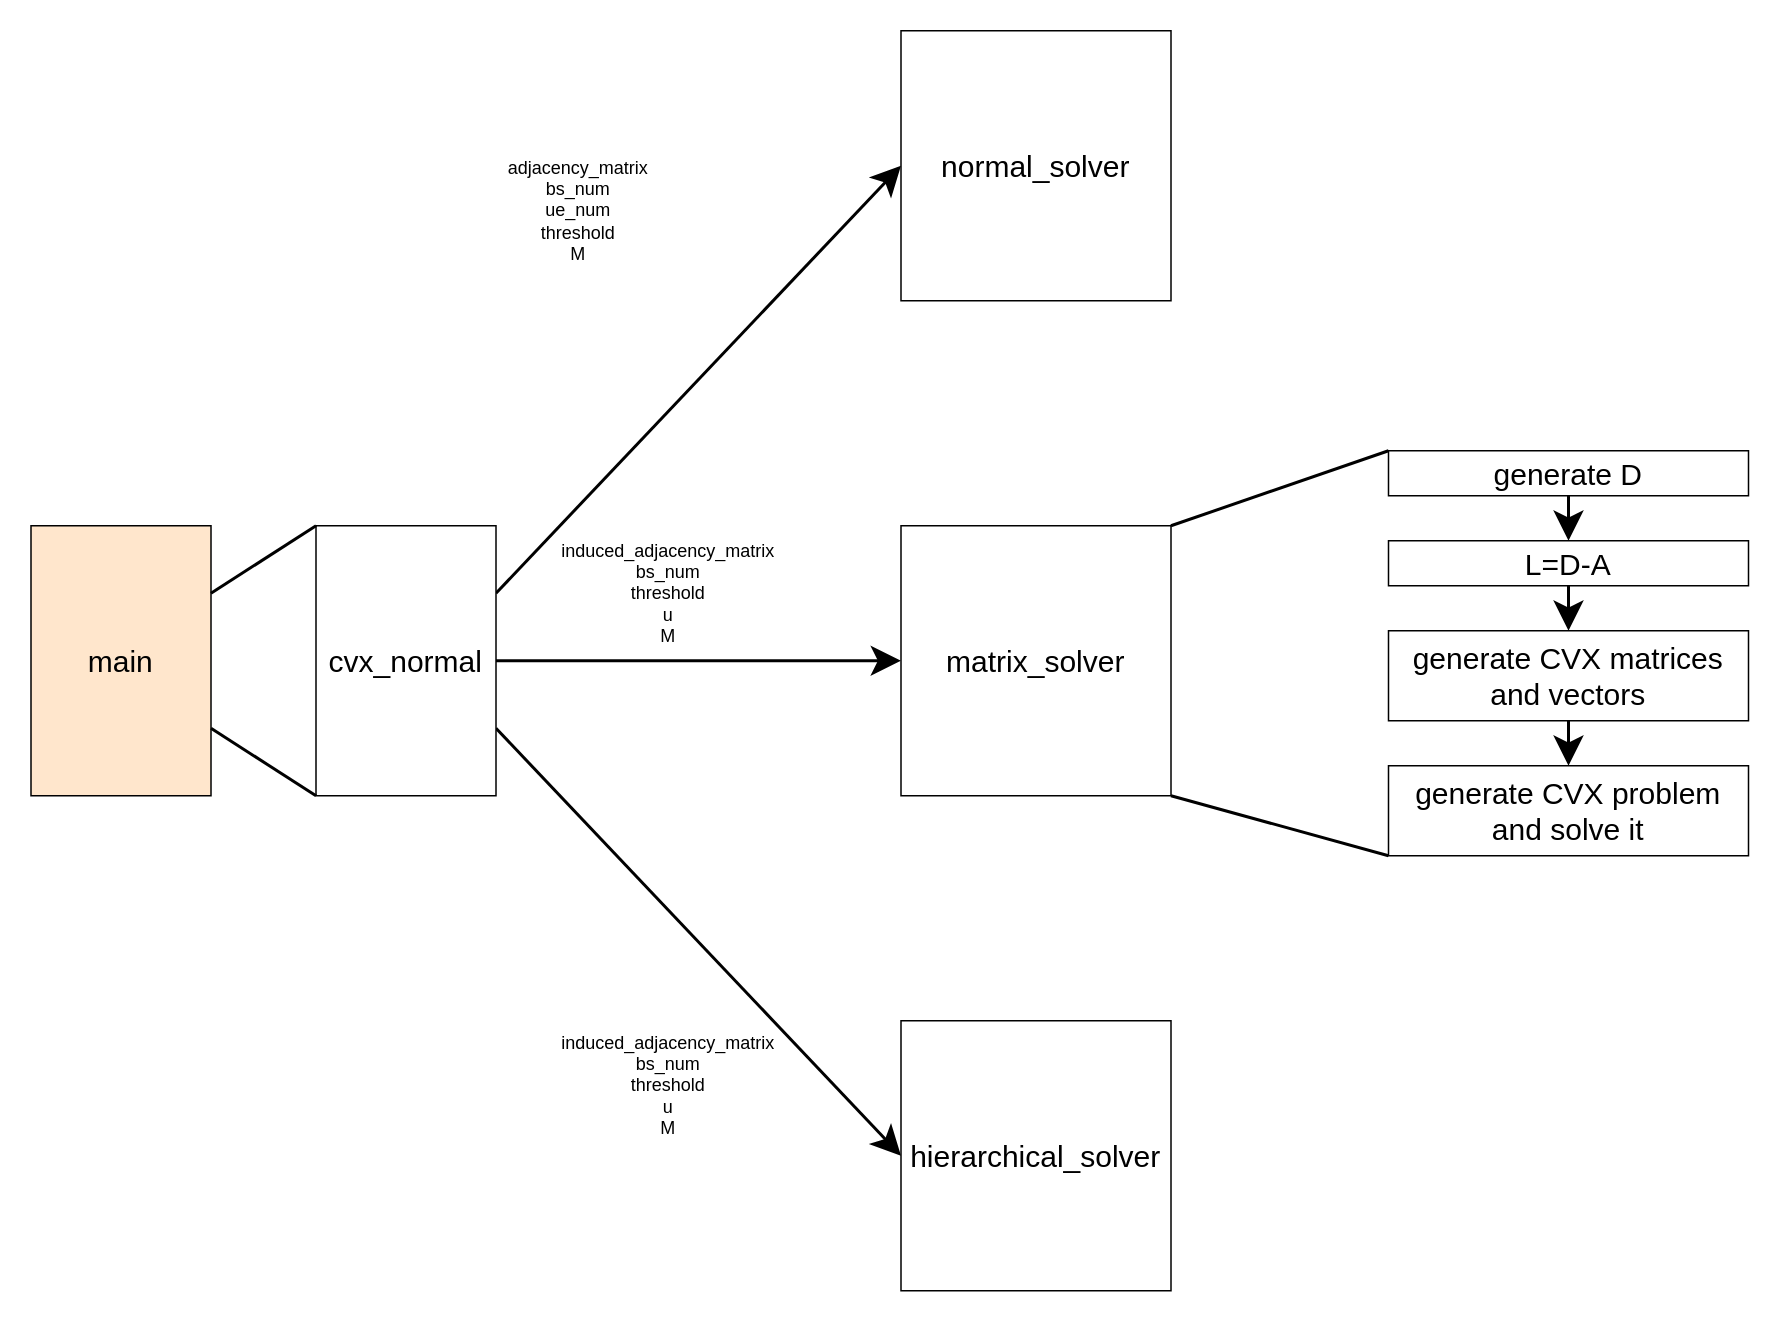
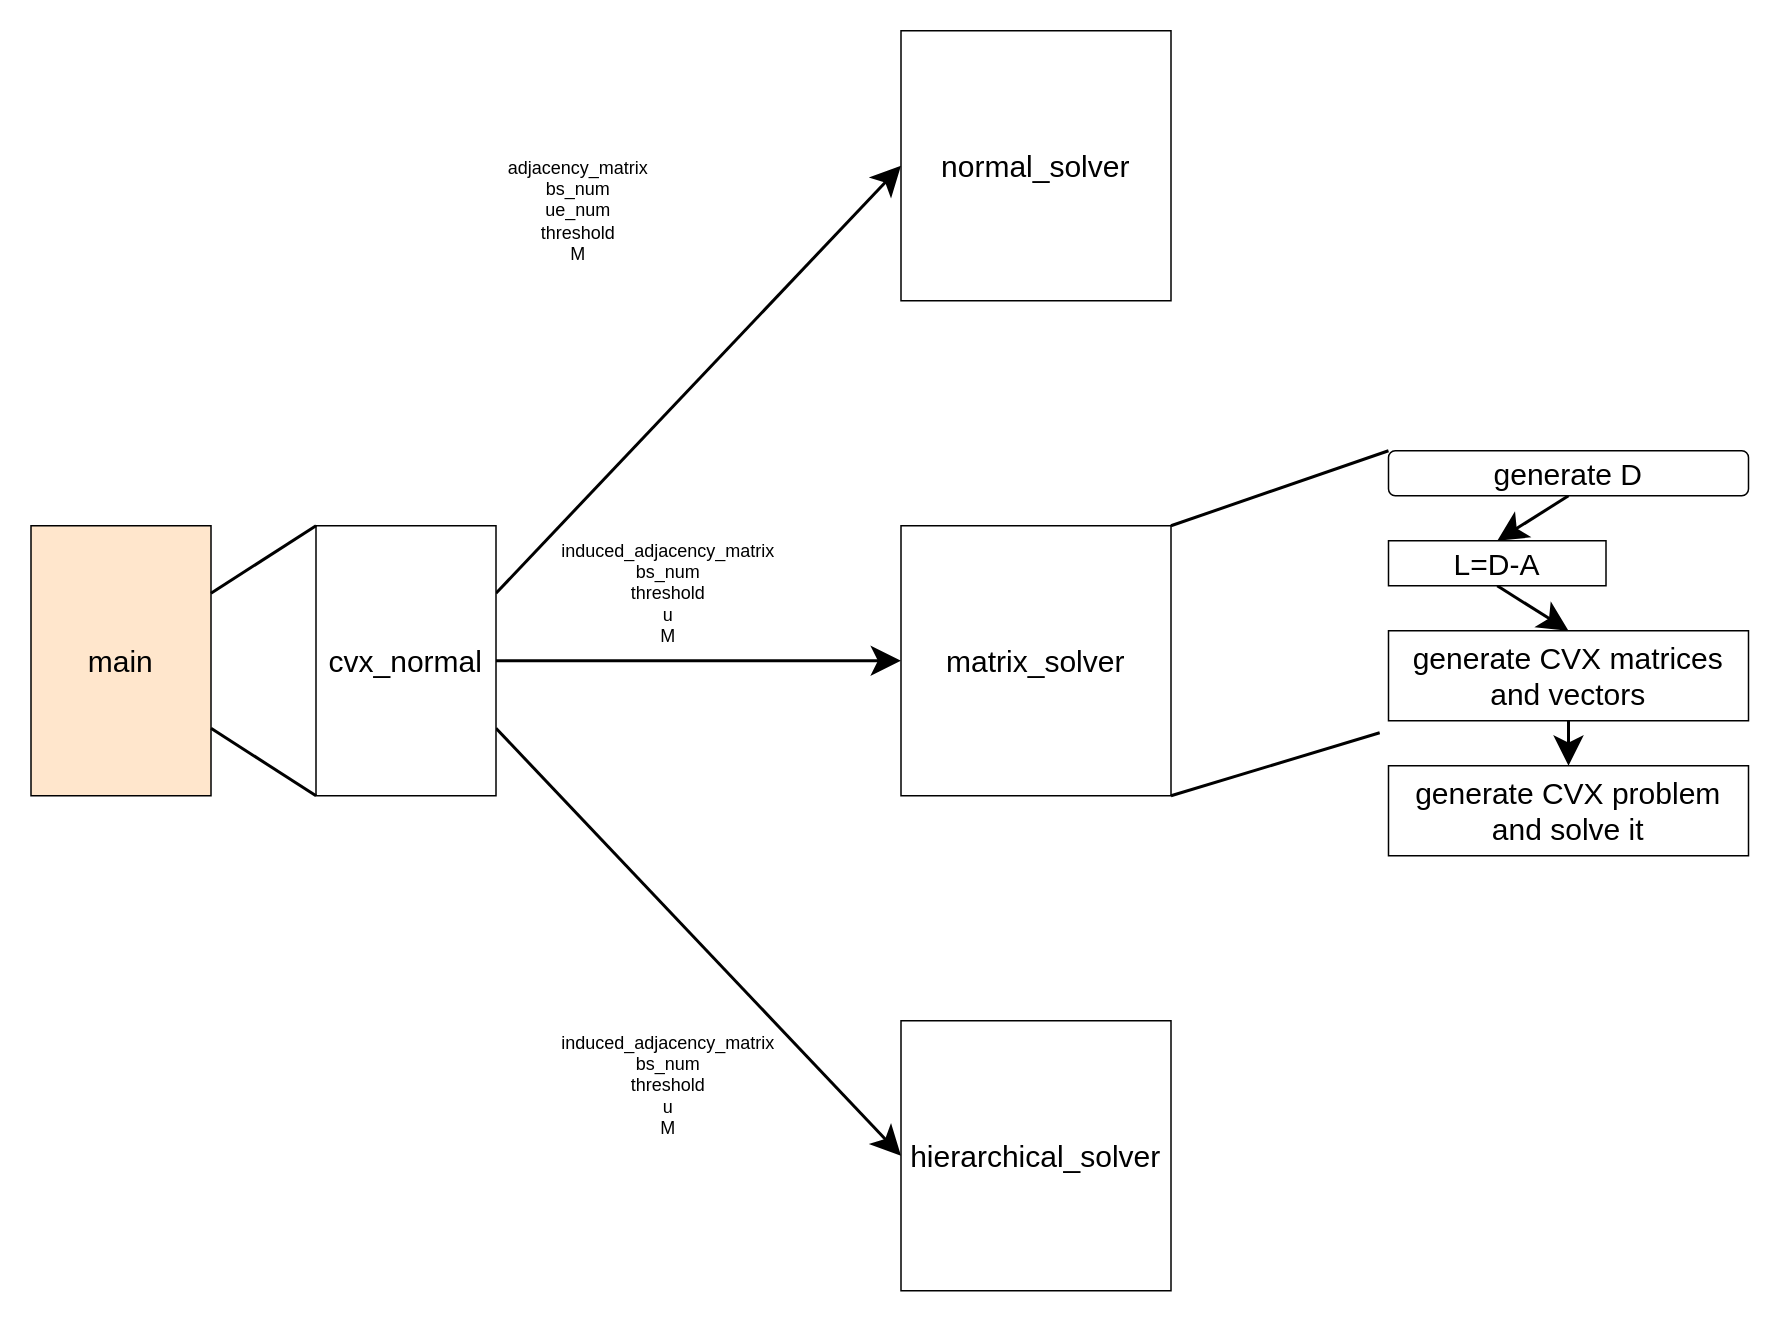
node "generate D": shape rectangle -> rounded rectangle
node "L=D-A": size 360x45 -> 218x45
edge "matrix_solver" -- "generate CVX problem and solve it": now "matrix_solver" -- "generate CVX matrices and vectors"
